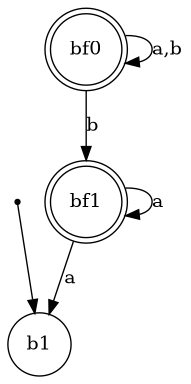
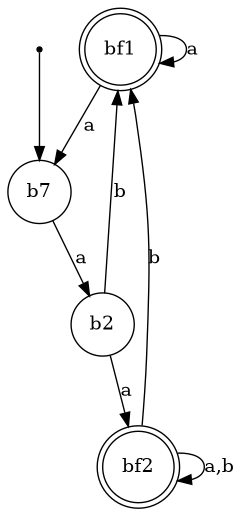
node "bf0": label "bf0" -> "bf2"
node "b2": added
node "b1": label "b1" -> "b7"
